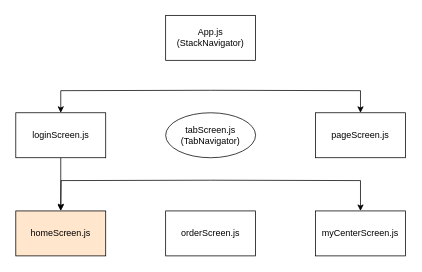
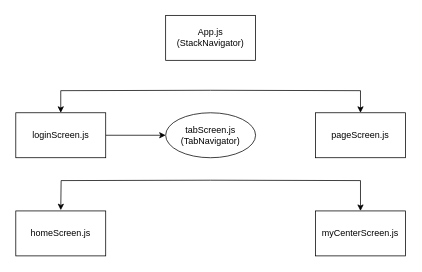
edge "loginScreen.js" -> "homeScreen.js": now "loginScreen.js" -> "tabScreen.js (TabNavigator)"
node "homeScreen.js": fillcolor #ffe6cc -> #ffffff
node "orderScreen.js": removed
